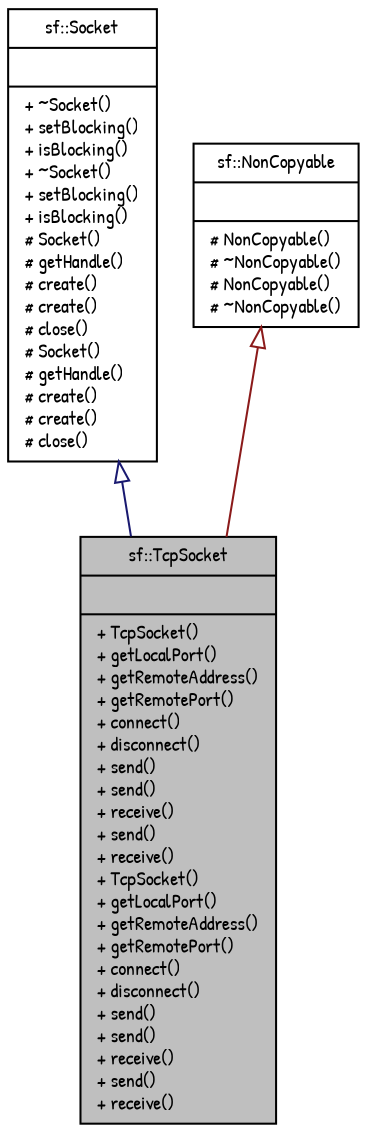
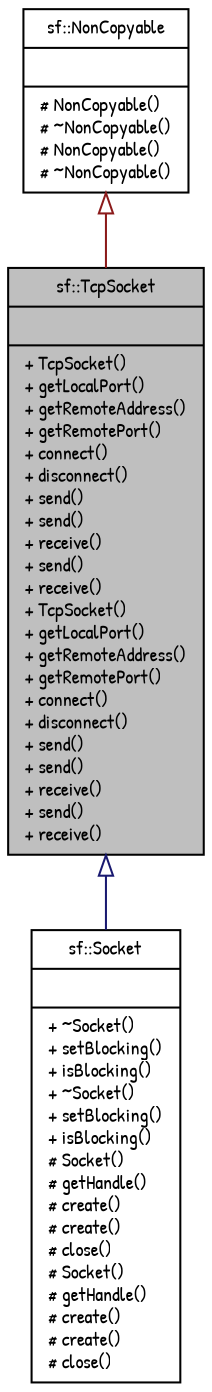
edge "sf::TcpSocket" -> "sf::Socket": reversed
